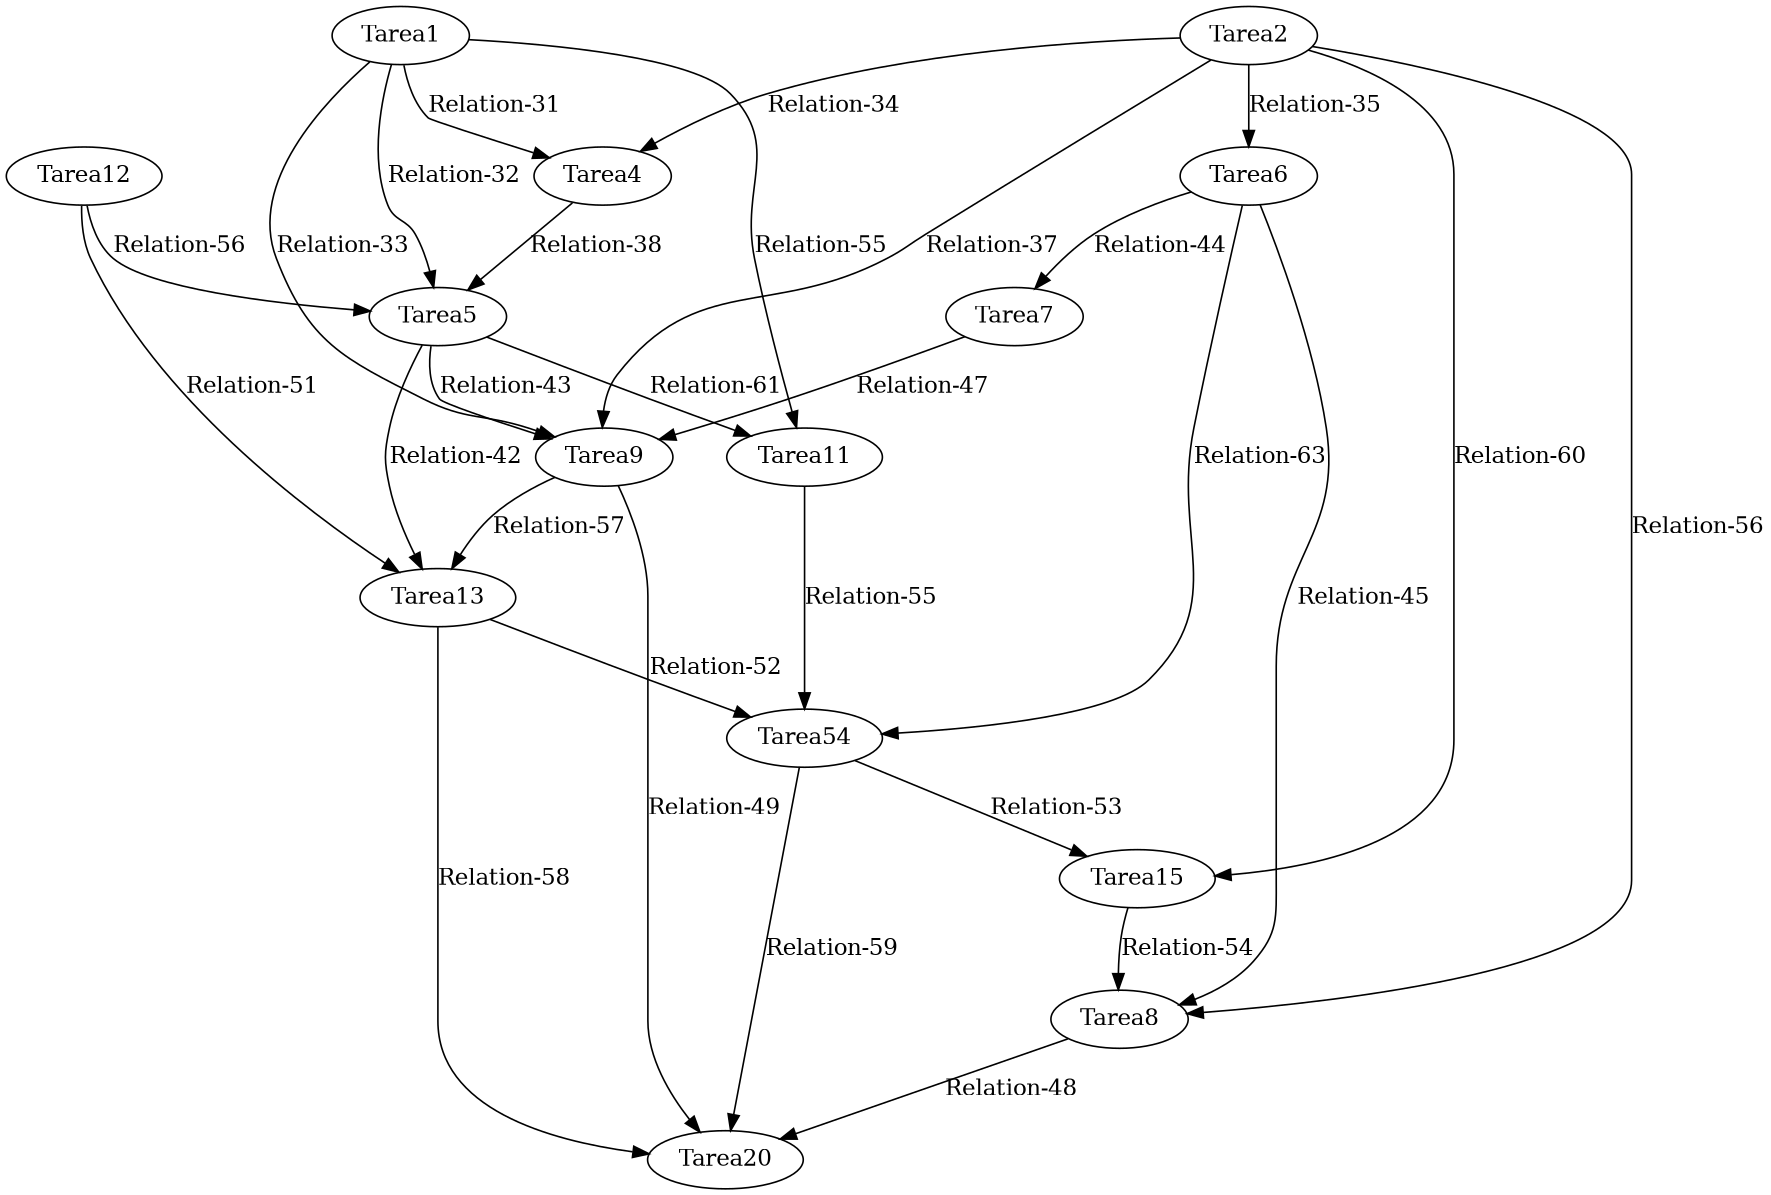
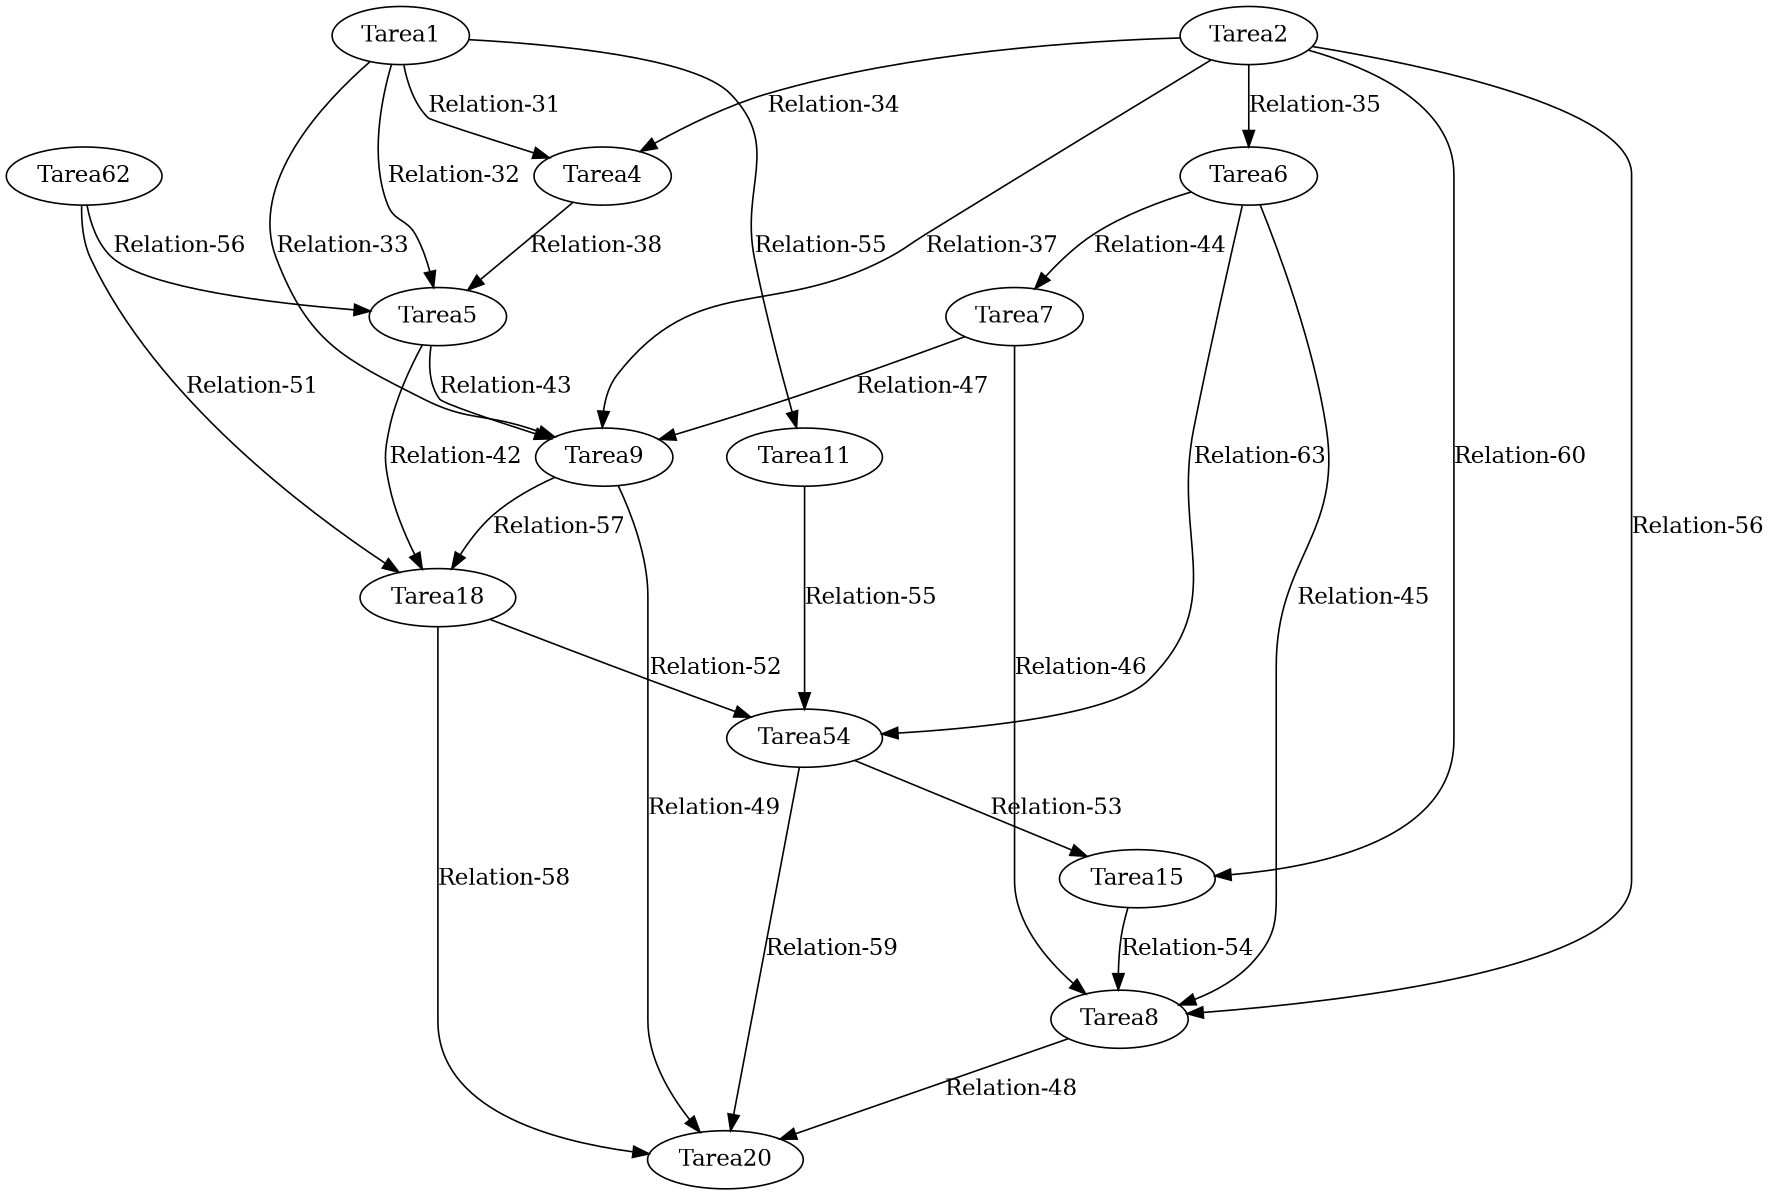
node "Tarea12": label "Tarea12" -> "Tarea62"
edge "Tarea5" -> "Tarea11": removed, label "Relation-61"
node "Tarea13": label "Tarea13" -> "Tarea18"
edge "Tarea7" -> "Tarea8": added, label "Relation-46"
